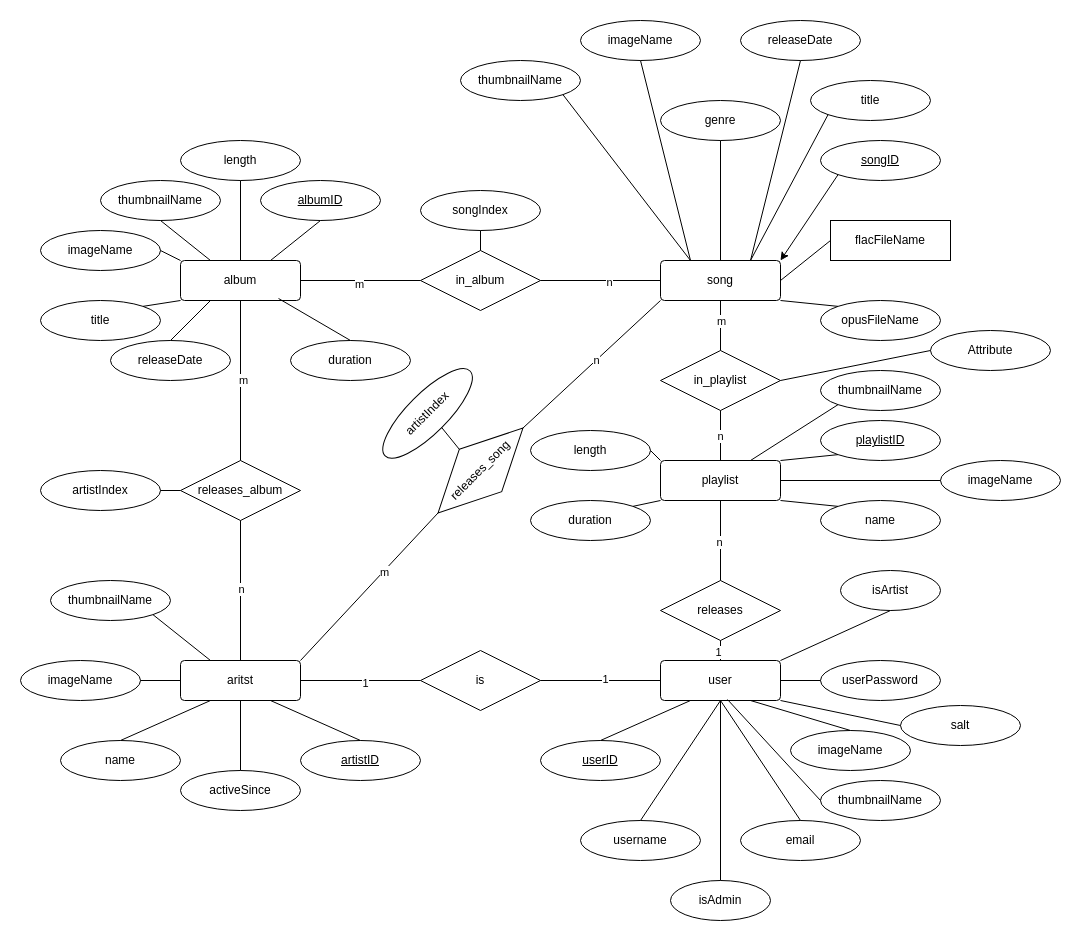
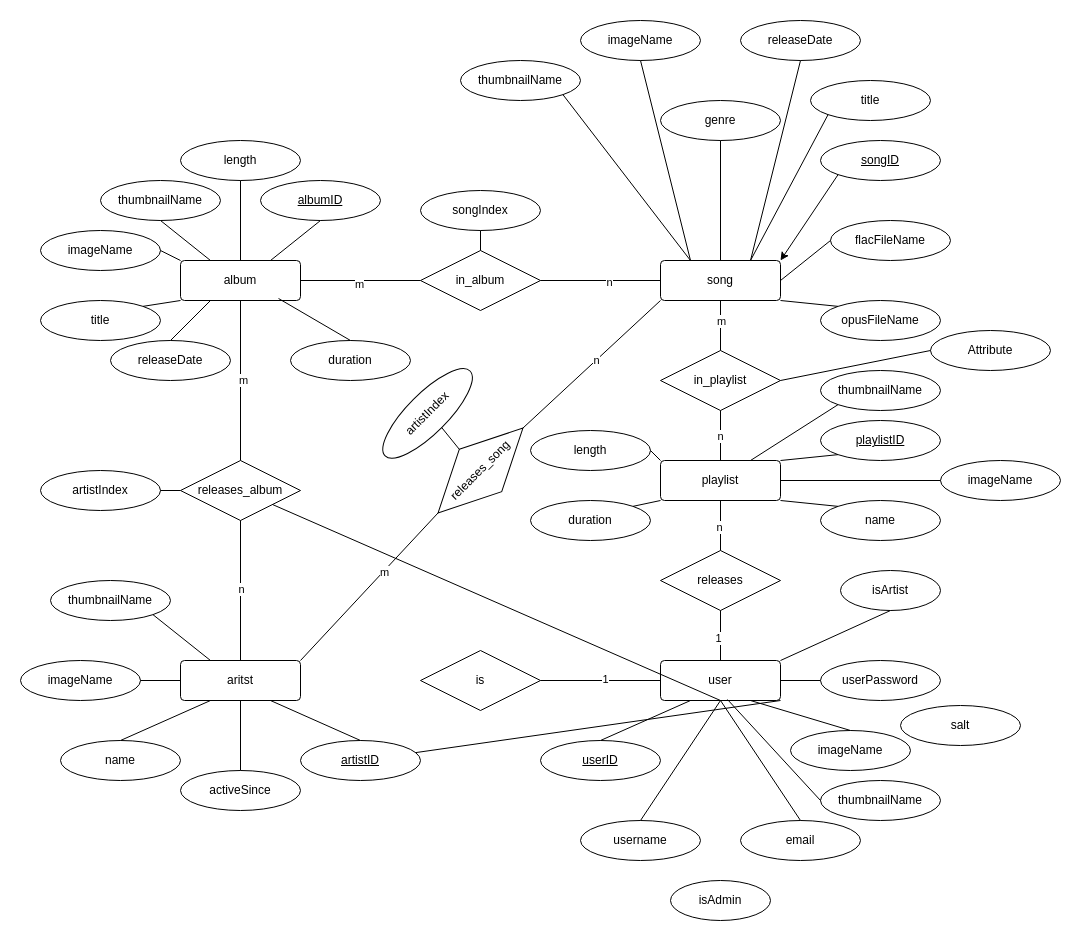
node "flacFileName": shape rectangle -> ellipse
node "releases": moved (721, 611) -> (721, 581)
edge "aritst" -- "is": removed, label "1"
edge "user" -- "salt": now "user" -- "artistID"
edge "user" -- "isAdmin": now "user" -- "releases_album"
